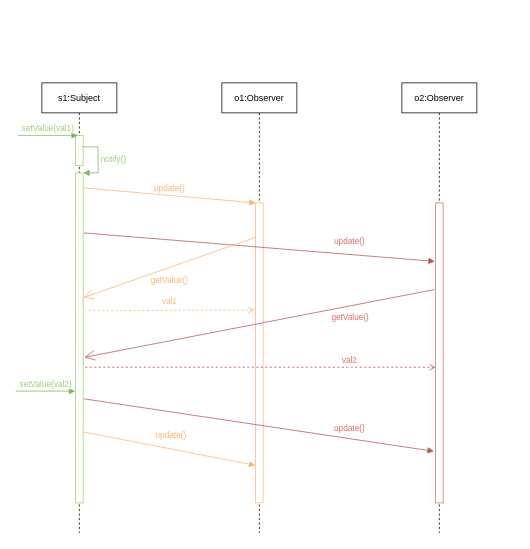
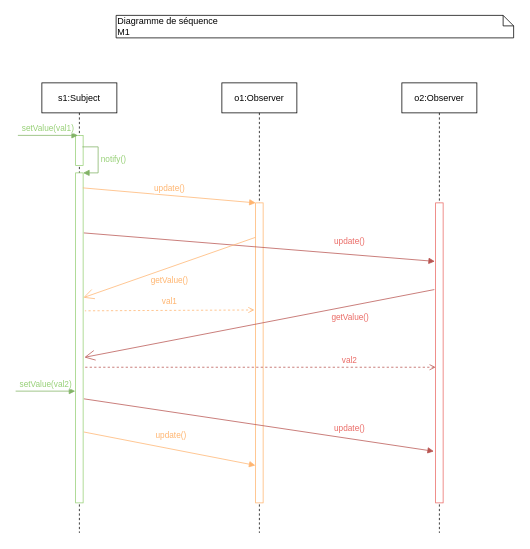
node "Diagramme de séquence M1": added
